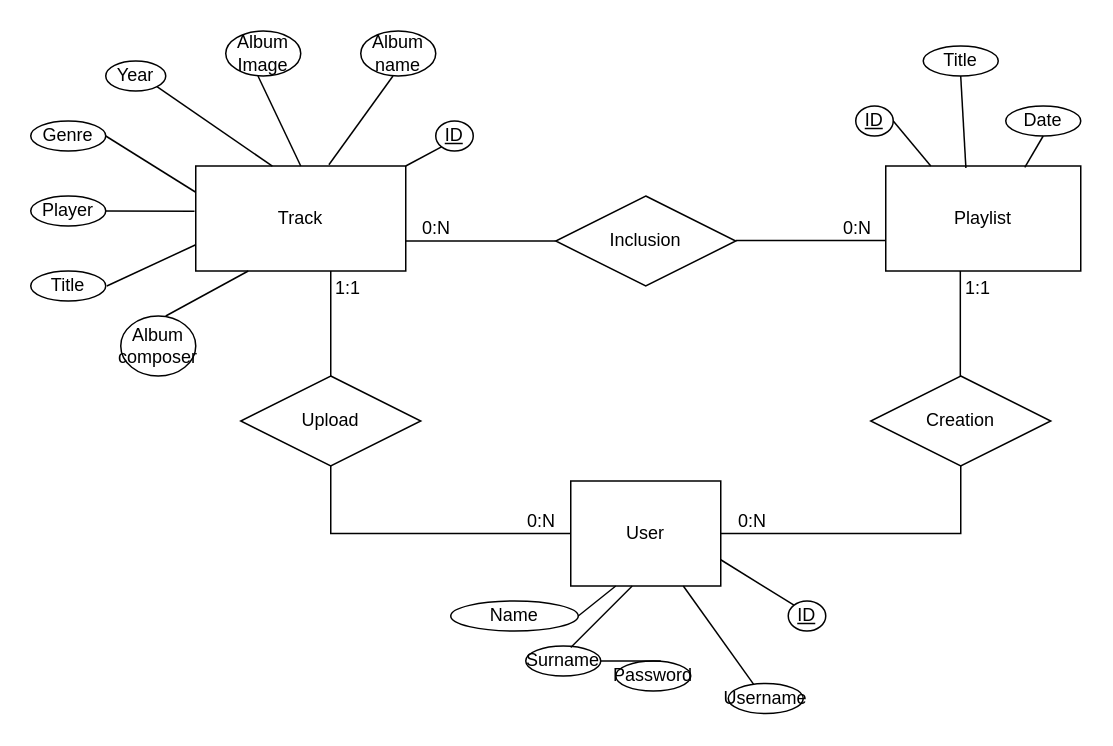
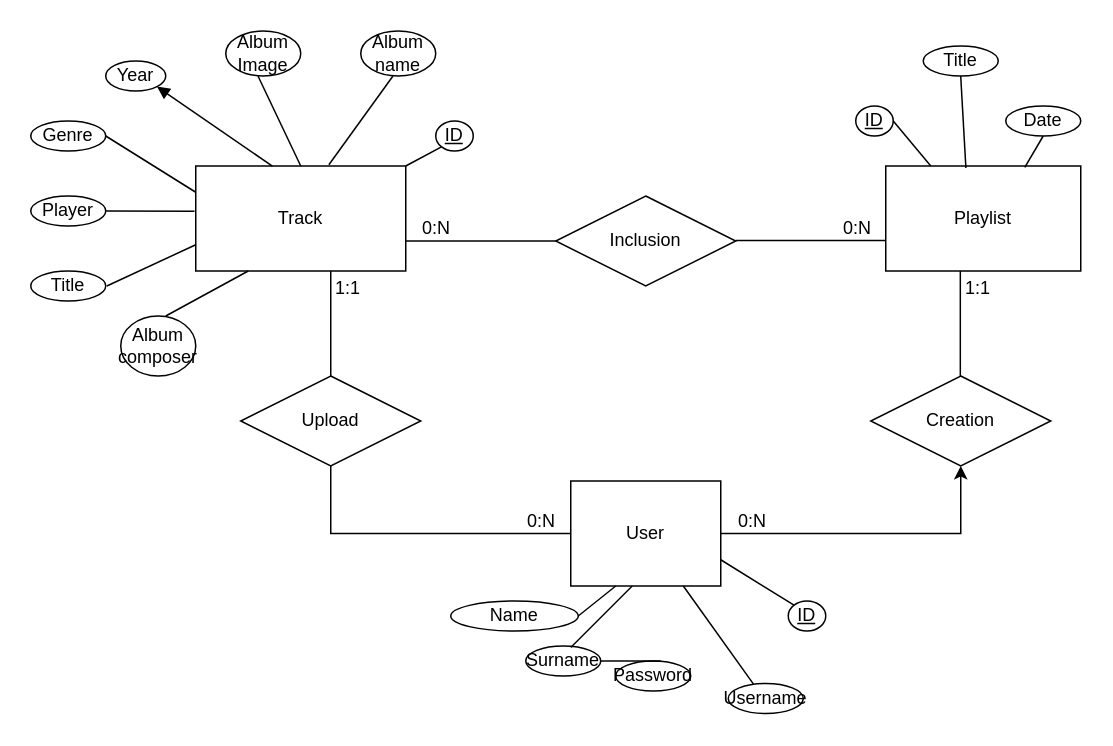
edge "Year" -- "Track": arrowhead none -> block
edge "Creation" -- "User": arrowhead none -> classic
